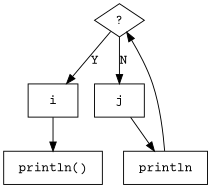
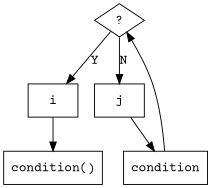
node "println()": label "println()" -> "condition()"
node "println": label "println" -> "condition"
